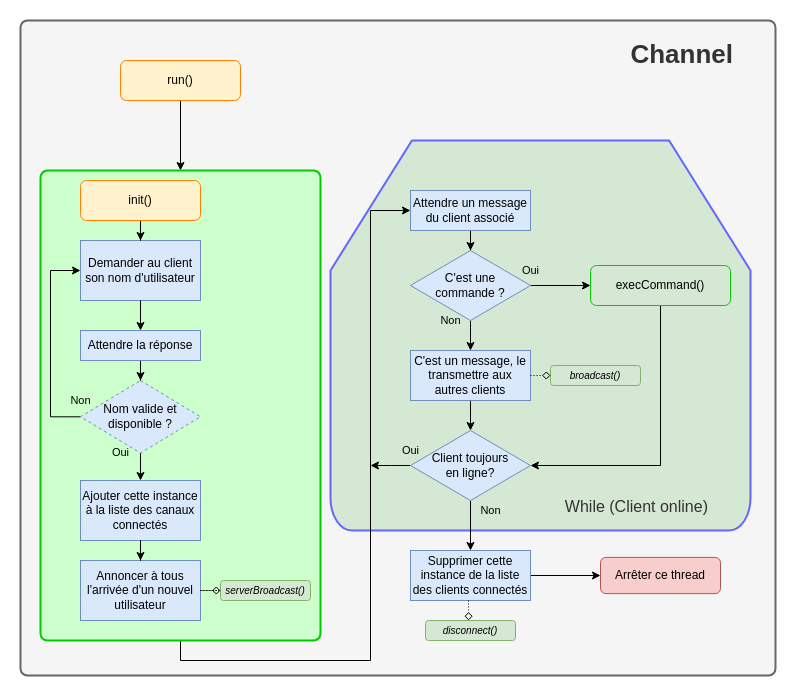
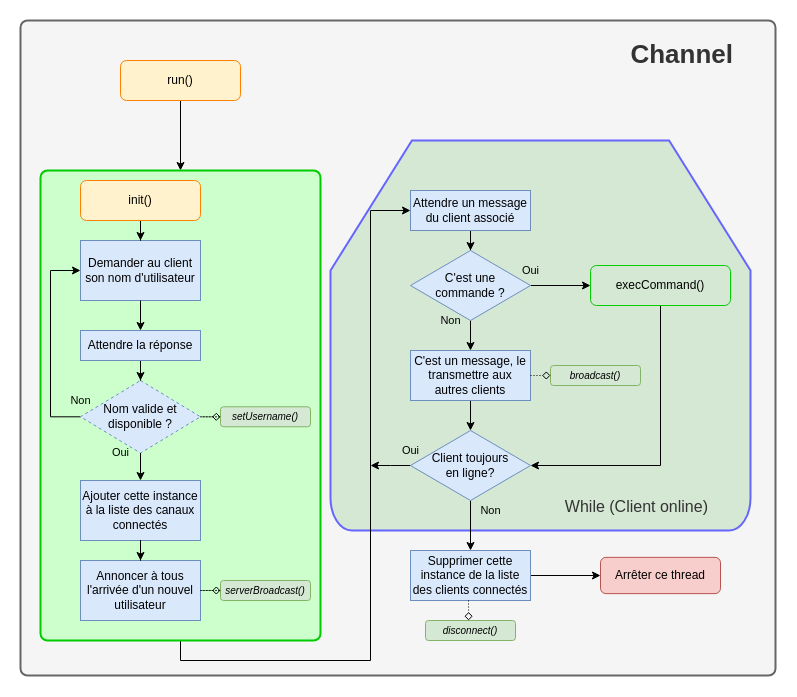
edge "Nom valide et disponible ?" -> "setUsername()": added
node "setUsername()": added
